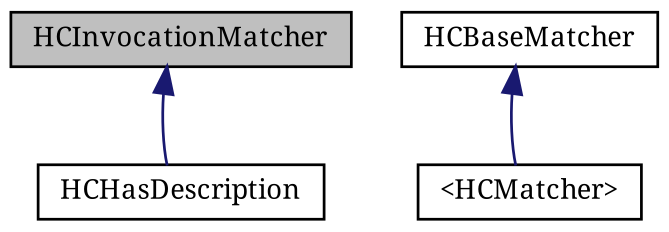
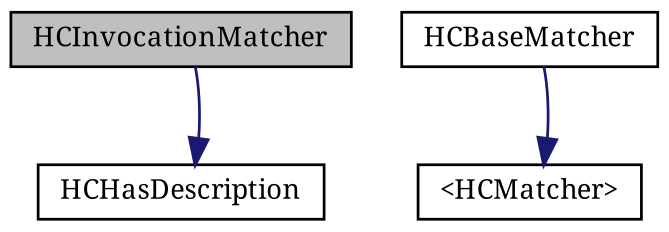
edge "HCHasDescription" -> "HCInvocationMatcher": reversed
edge "<HCMatcher>" -> "HCBaseMatcher": reversed
